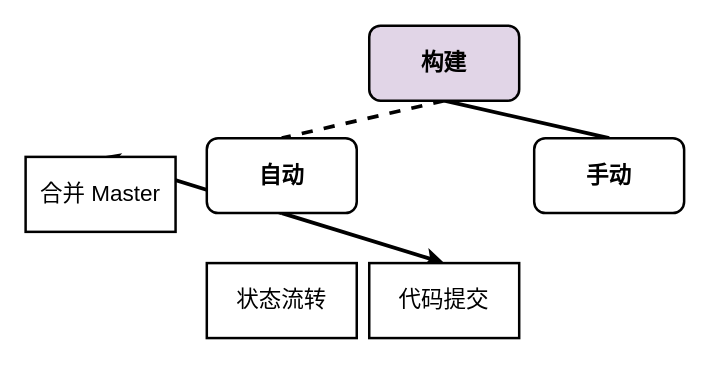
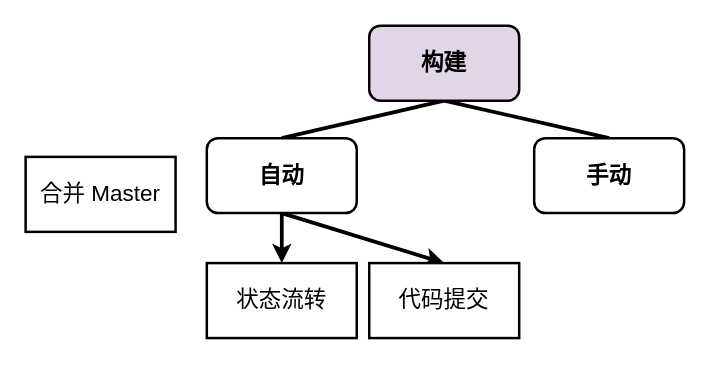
edge "构建" -- "自动": style dashed -> solid
edge "自动" -> "合并 Master": removed
edge "自动" -> "状态流转": added
